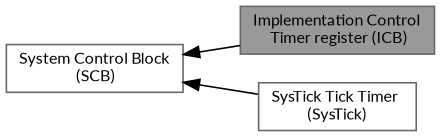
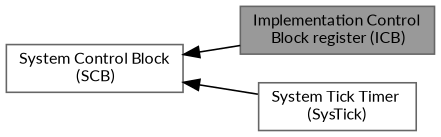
node "Implementation Control Timer register (ICB)": label "Implementation Control Timer register (ICB)" -> "Implementation Control Block register (ICB)"
node "SysTick Tick Timer (SysTick)": label "SysTick Tick Timer (SysTick)" -> "System Tick Timer (SysTick)"
